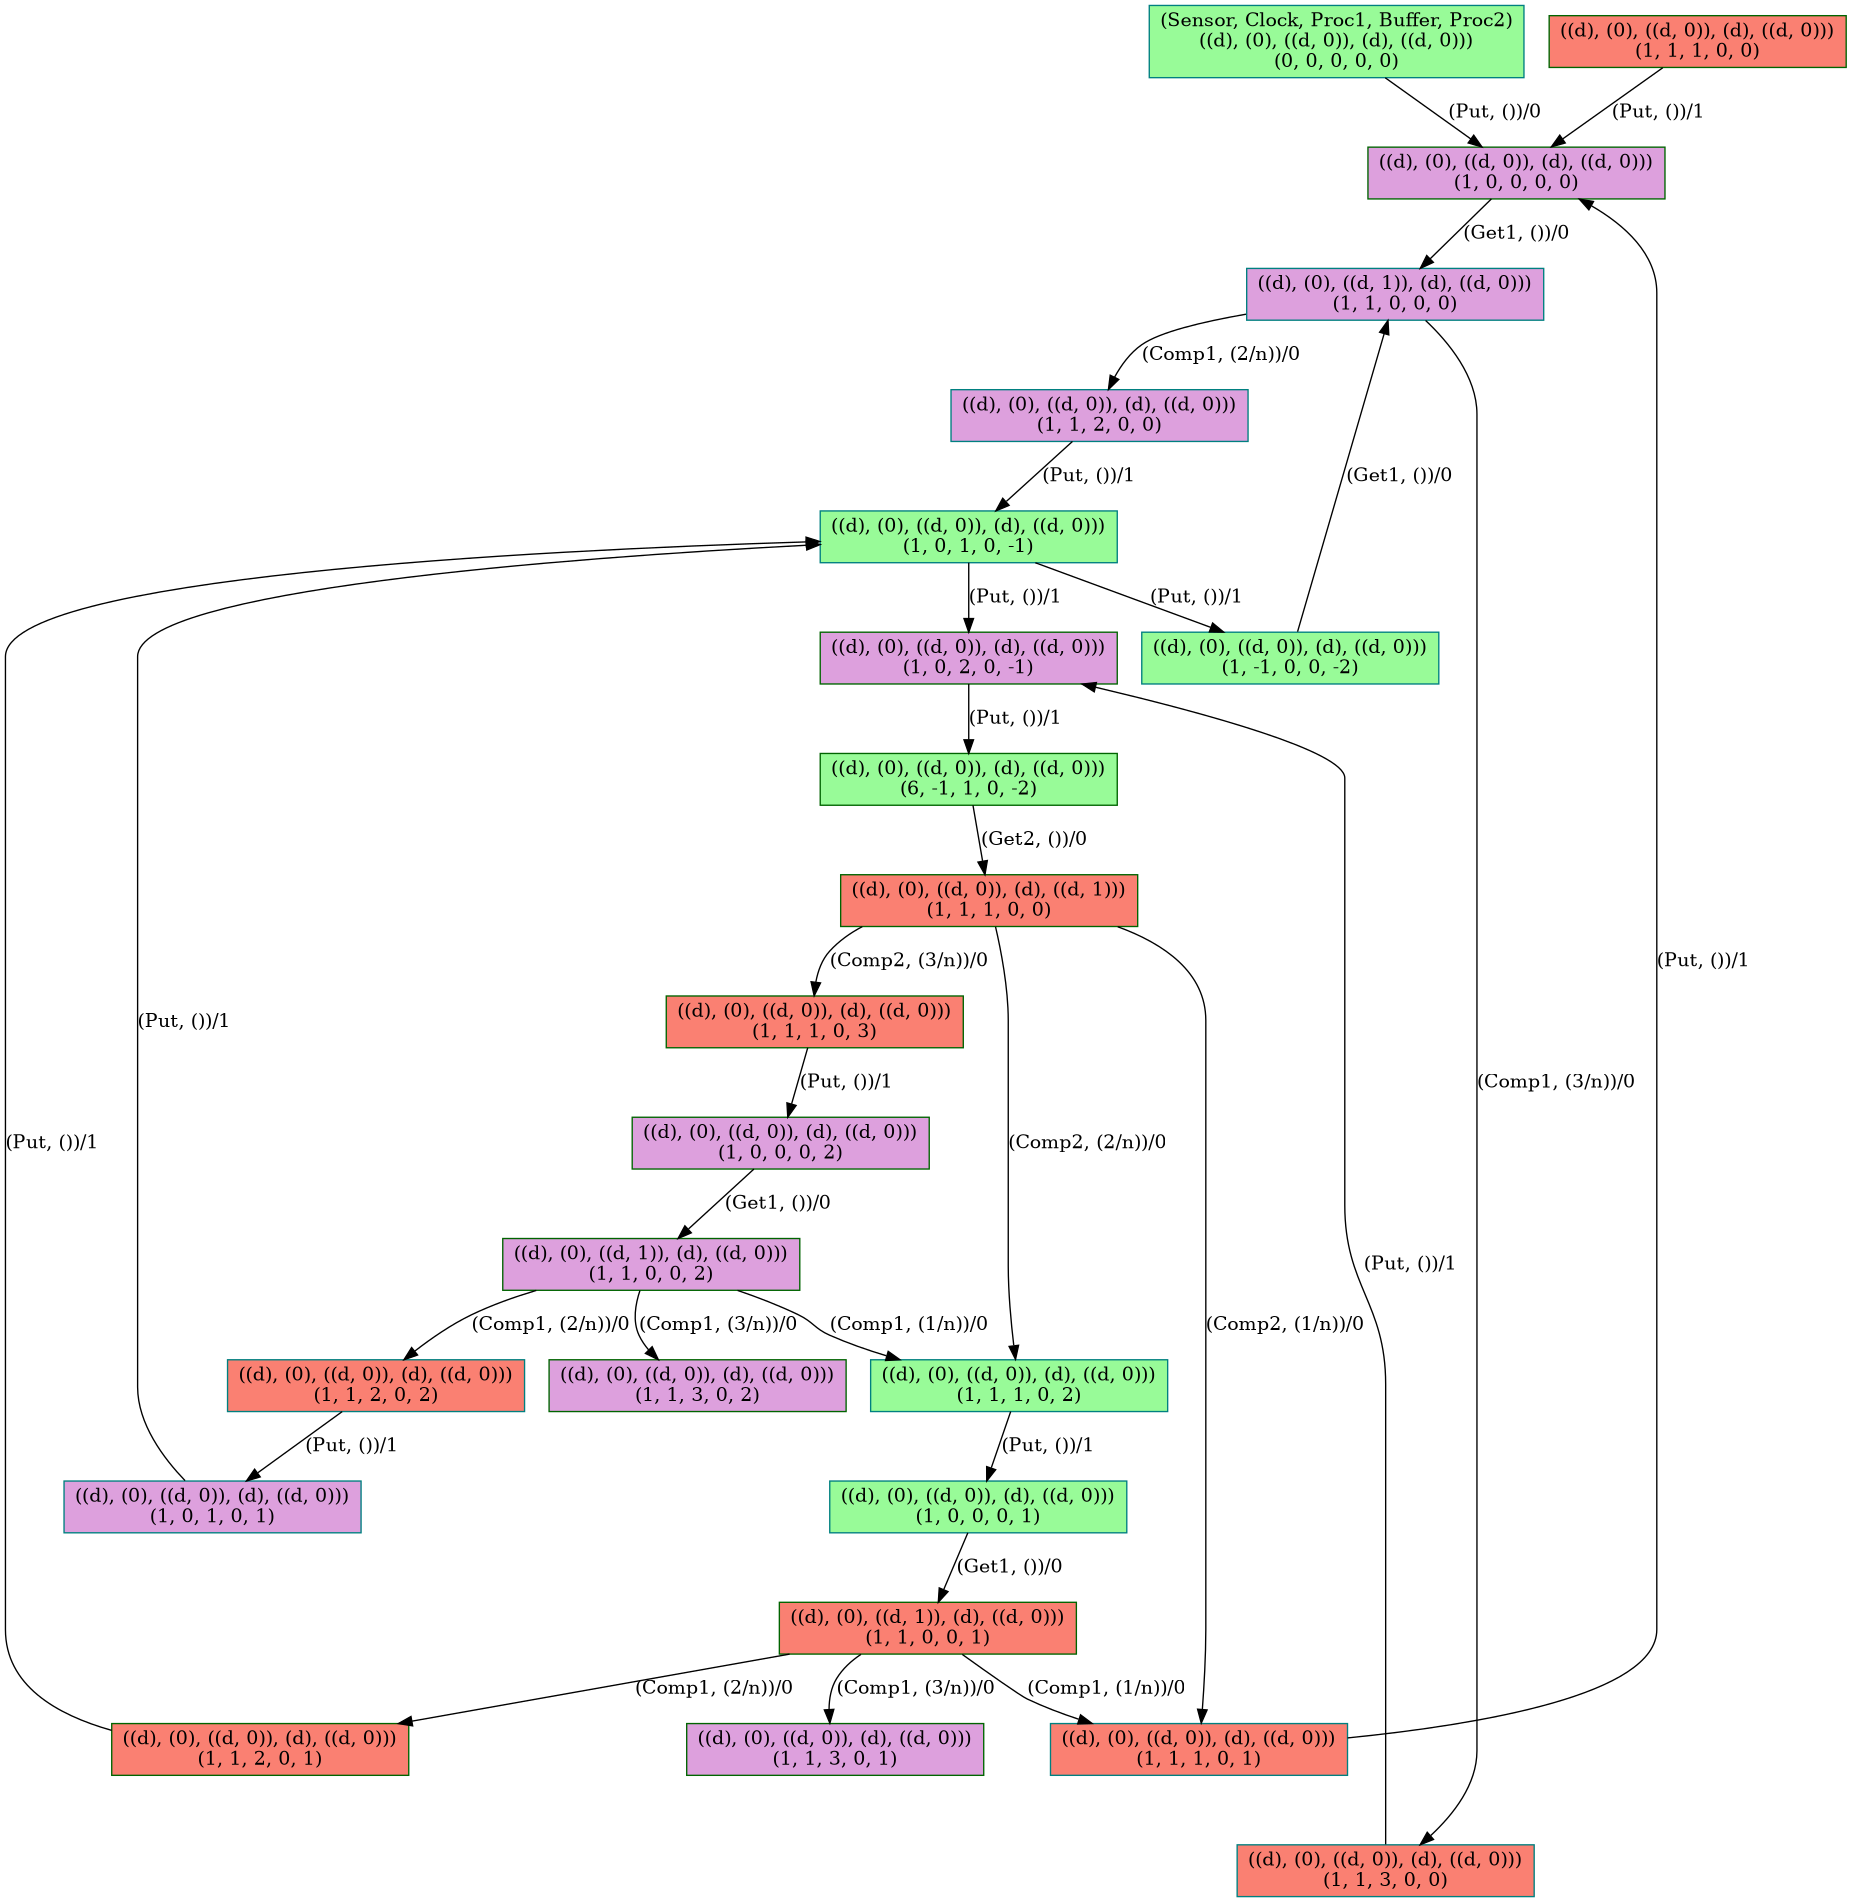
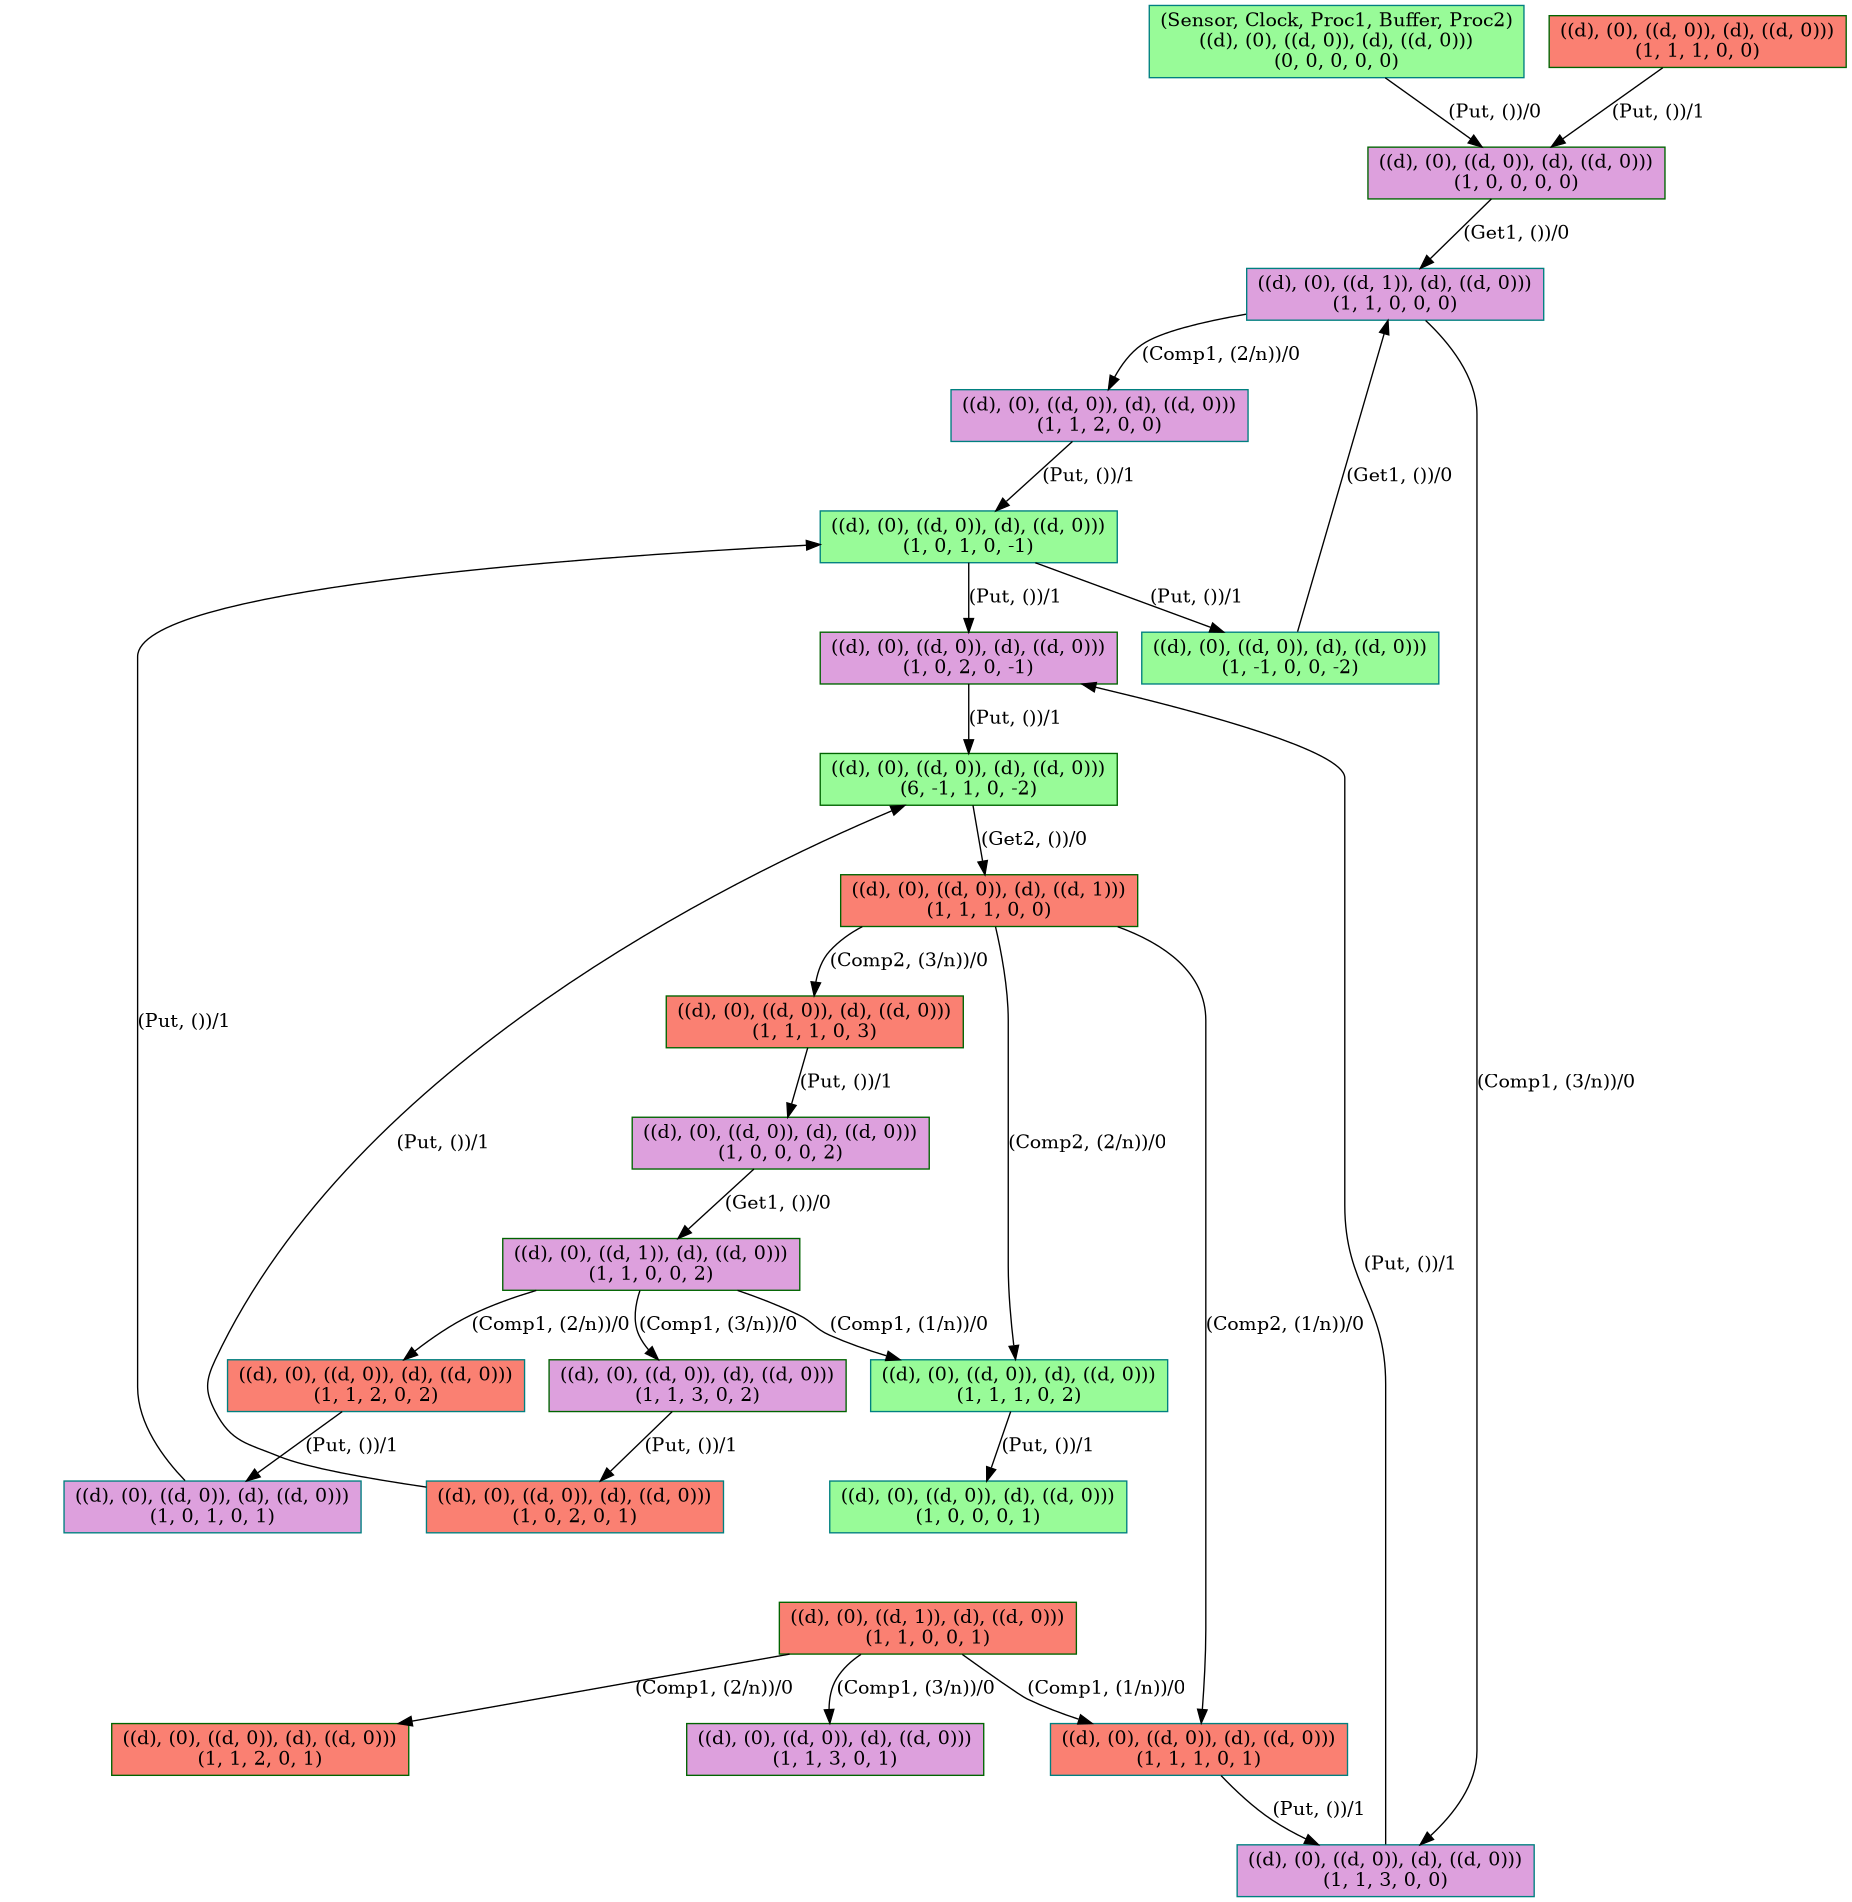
edge "((d), (0), ((d, 0)), (d), ((d, 0))) (1, 1, 2, 0, 1)" -> "((d), (0), ((d, 0)), (d), ((d, 0))) (1, 0, 1, 0, -1)": removed, label "(Put, ())/1"
edge "((d), (0), ((d, 0)), (d), ((d, 0))) (1, 1, 1, 0, 1)" -> "((d), (0), ((d, 0)), (d), ((d, 0))) (1, 0, 0, 0, 0)": now "((d), (0), ((d, 0)), (d), ((d, 0))) (1, 1, 1, 0, 1)" -> "((d), (0), ((d, 0)), (d), ((d, 0))) (1, 1, 3, 0, 0)"
node "((d), (0), ((d, 0)), (d), ((d, 0))) (1, 0, 2, 0, 1)": added
edge "((d), (0), ((d, 0)), (d), ((d, 0))) (1, 0, 0, 0, 1)" -> "((d), (0), ((d, 1)), (d), ((d, 0))) (1, 1, 0, 0, 1)": removed, label "(Get1, ())/0"
node "((d), (0), ((d, 0)), (d), ((d, 0))) (1, 1, 3, 0, 0)": fillcolor salmon -> plum
